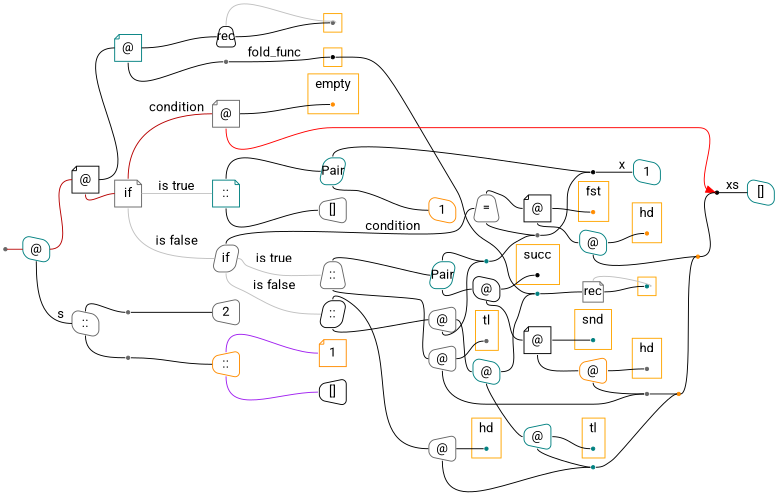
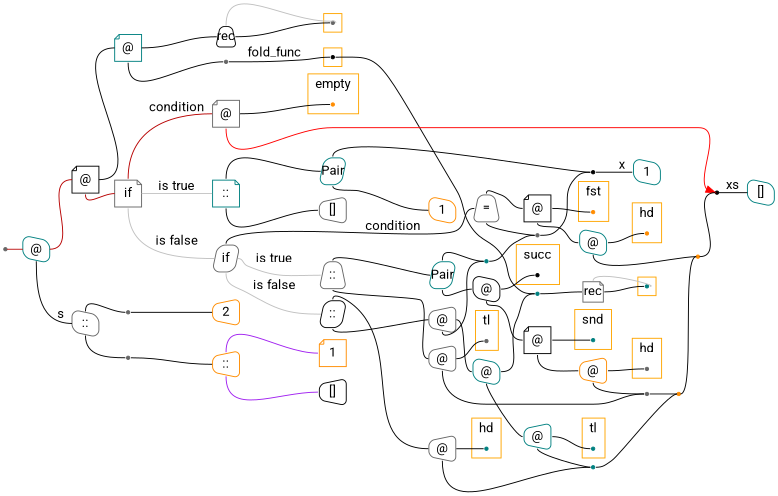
node "2": color gray40 -> darkorange
